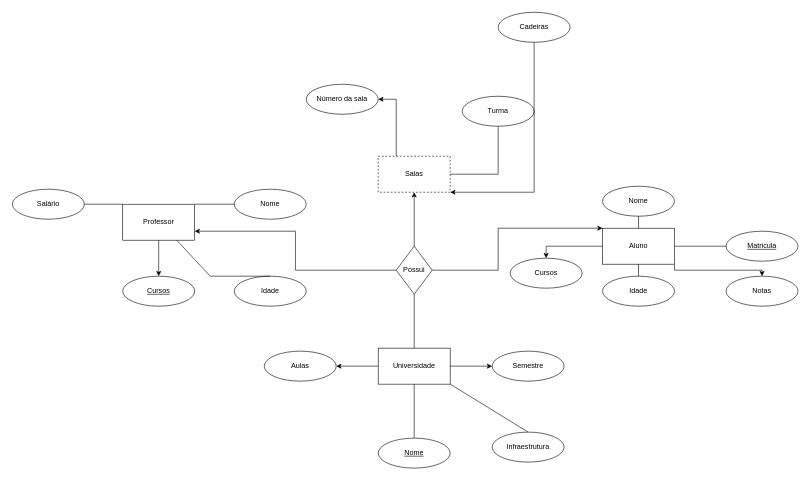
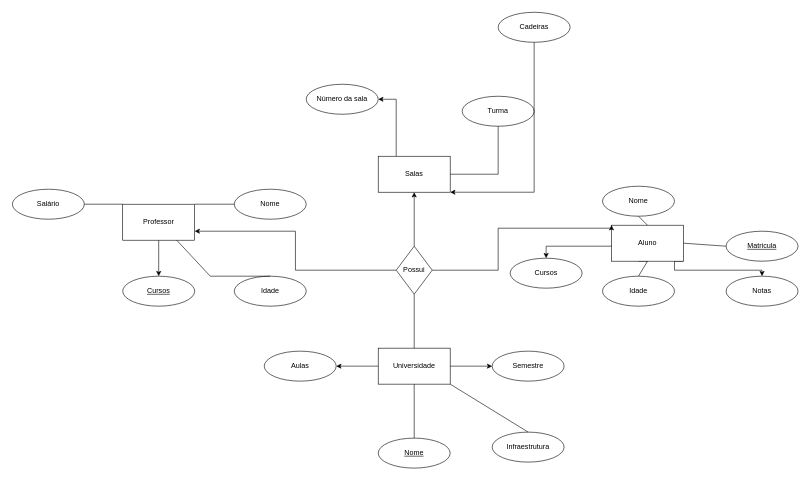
node "Salas": style dashed -> solid
node "Aluno": moved (639, 246) -> (648, 243)
